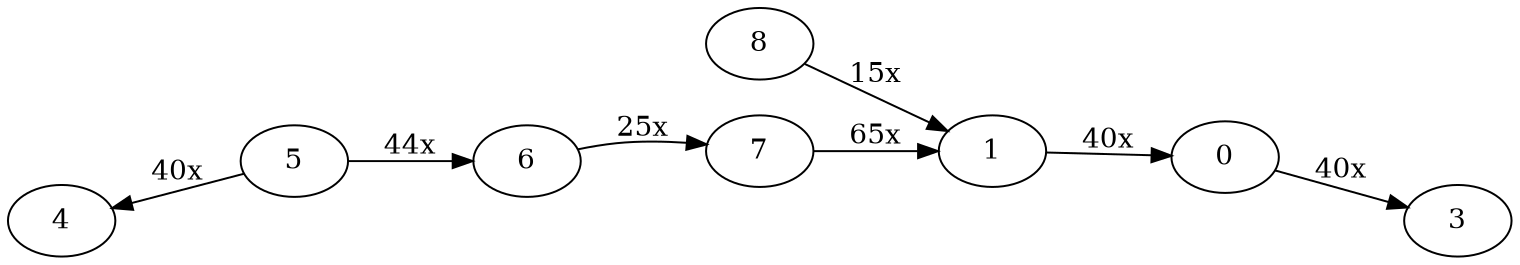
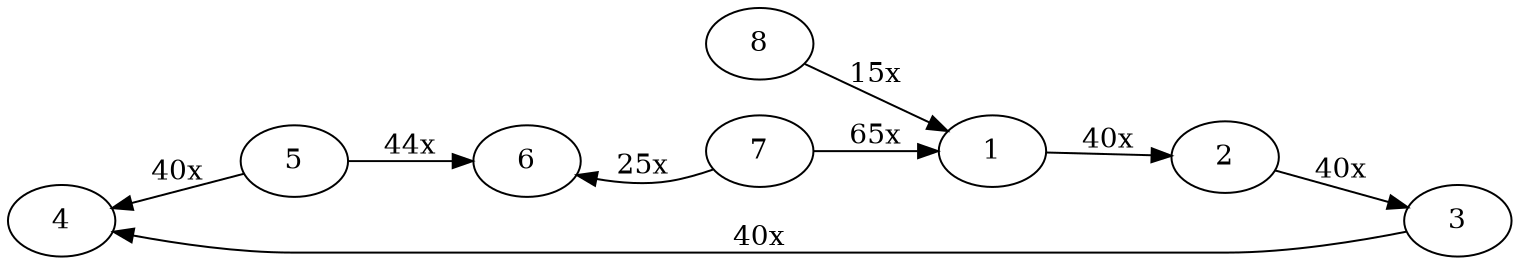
edge "6" -> "7": reversed
node "0": label "0" -> "2"
edge "3" -> "4": added, label "40x"
